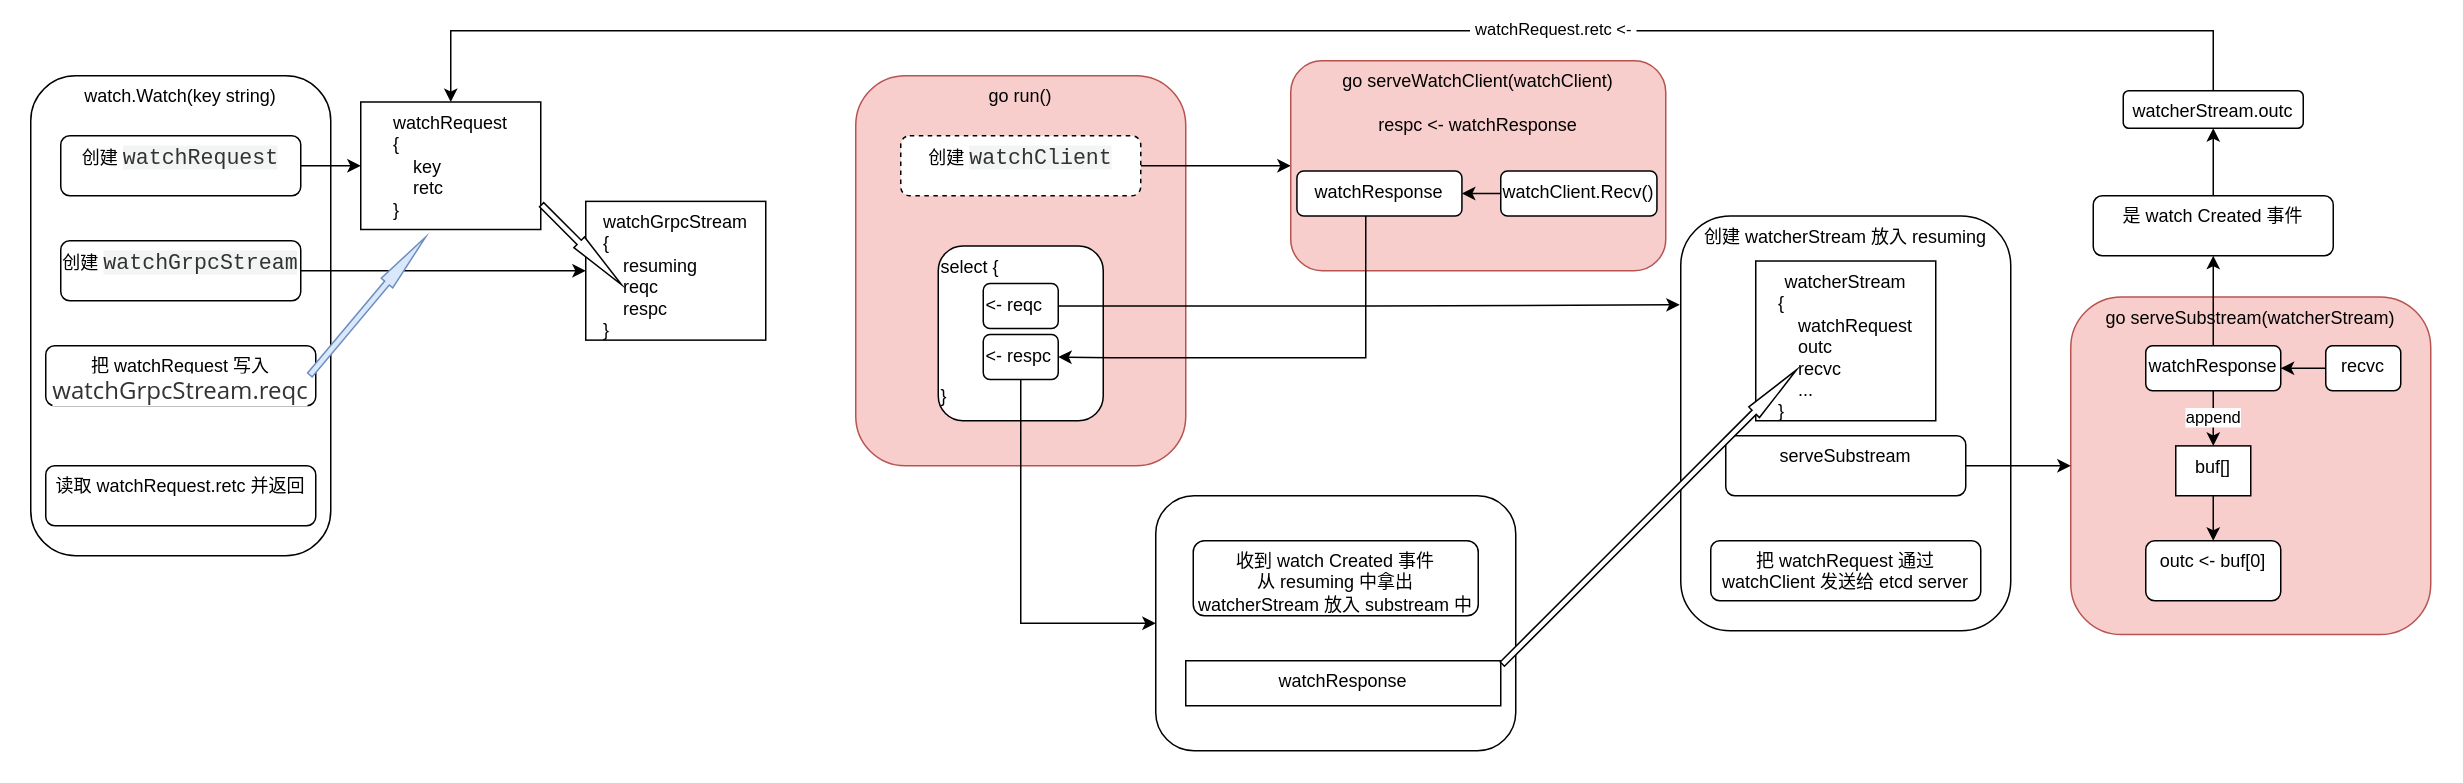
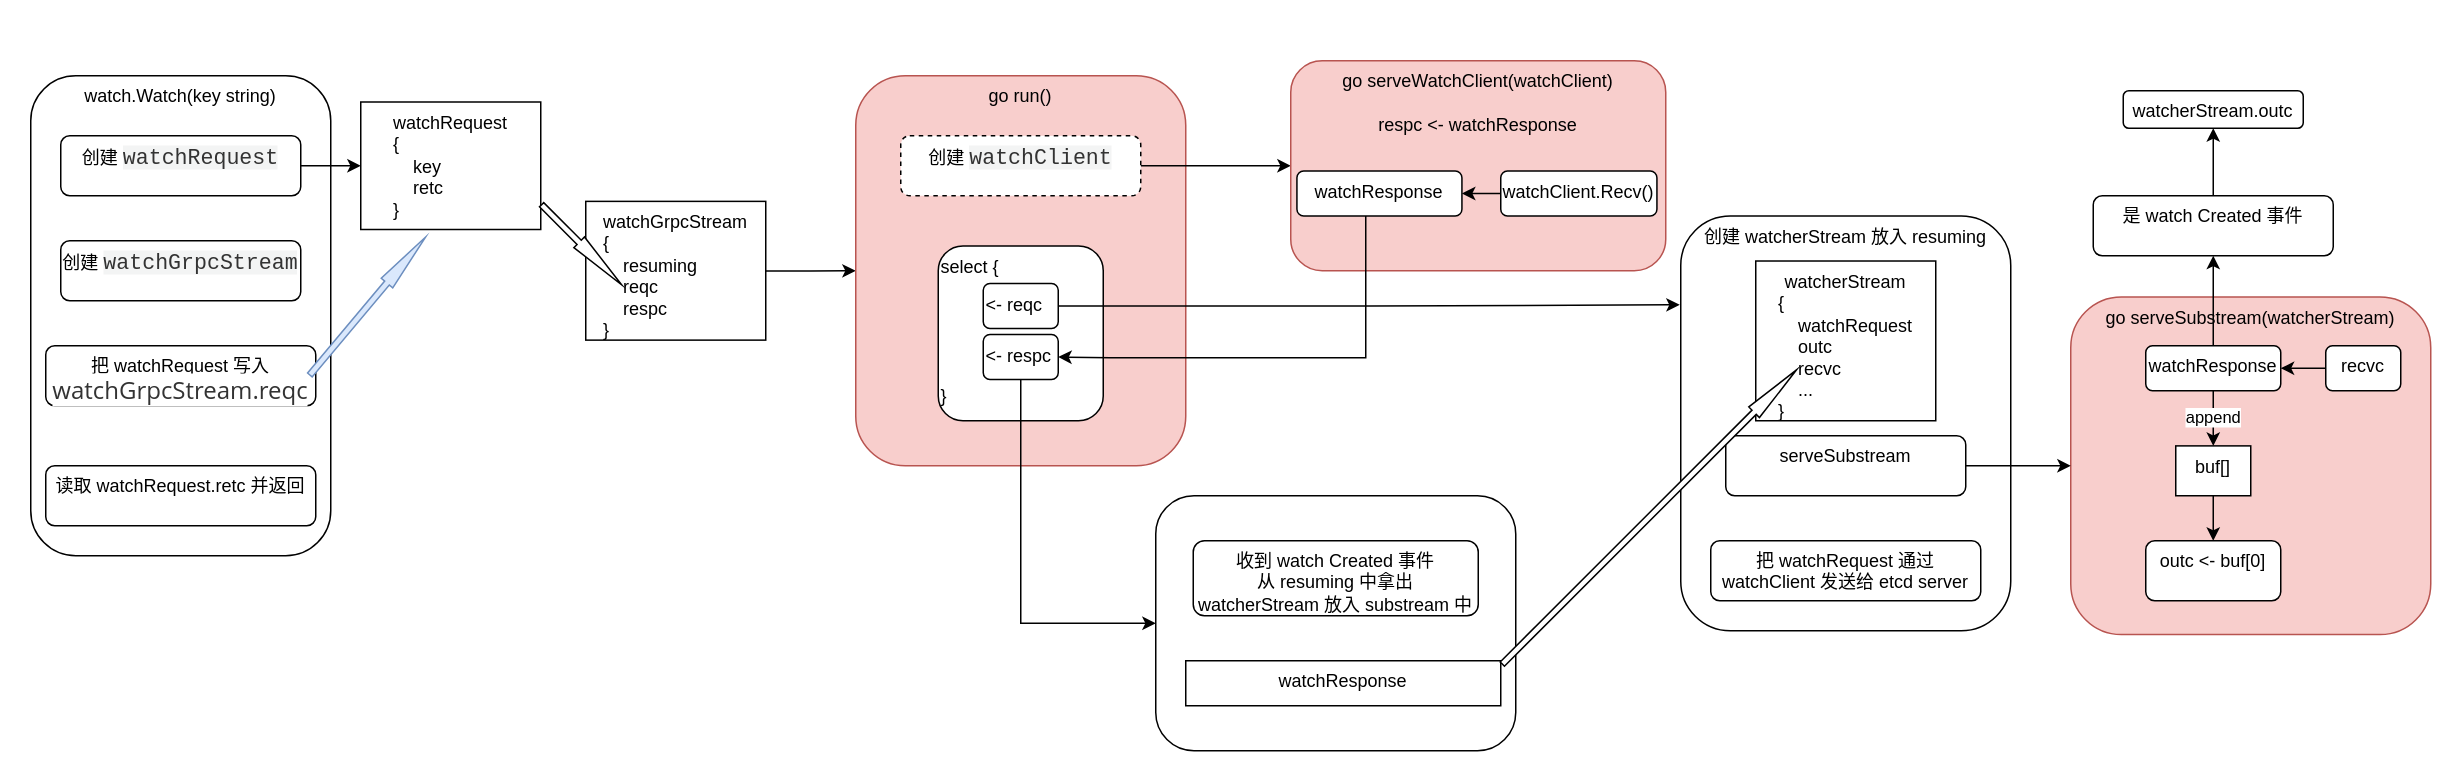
edge "watcherStream.outc" -> "watchRequest { key retc }": removed, label "watchRequest.retc <-"
edge "创建 watchGrpcStream" -> "watchGrpcStream { resuming reqc respc }": removed
edge "watchGrpcStream { resuming reqc respc }" -> "go run()": added
